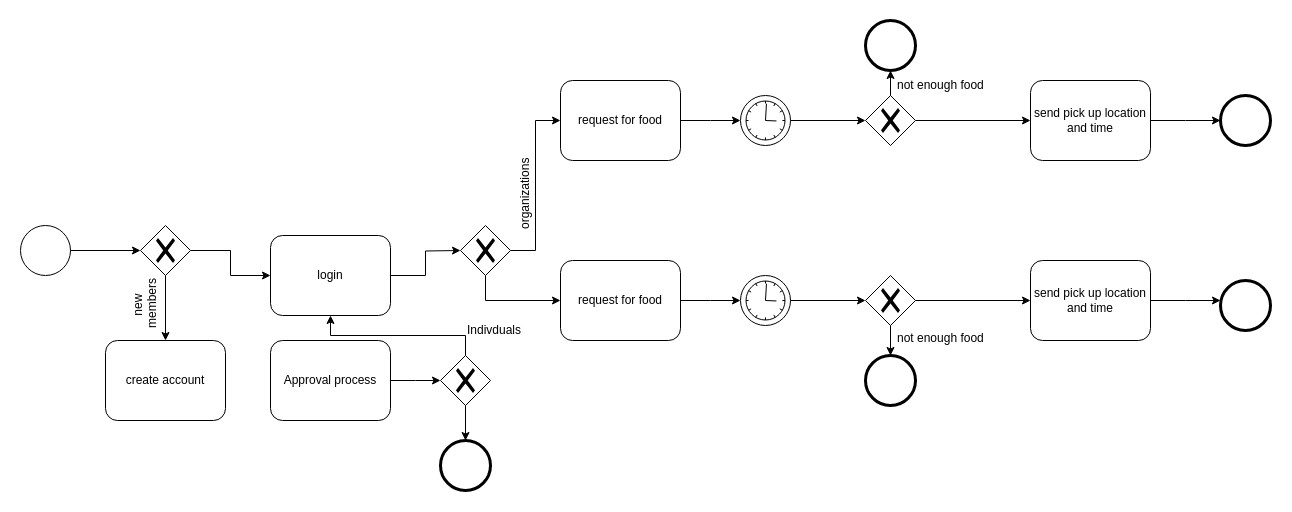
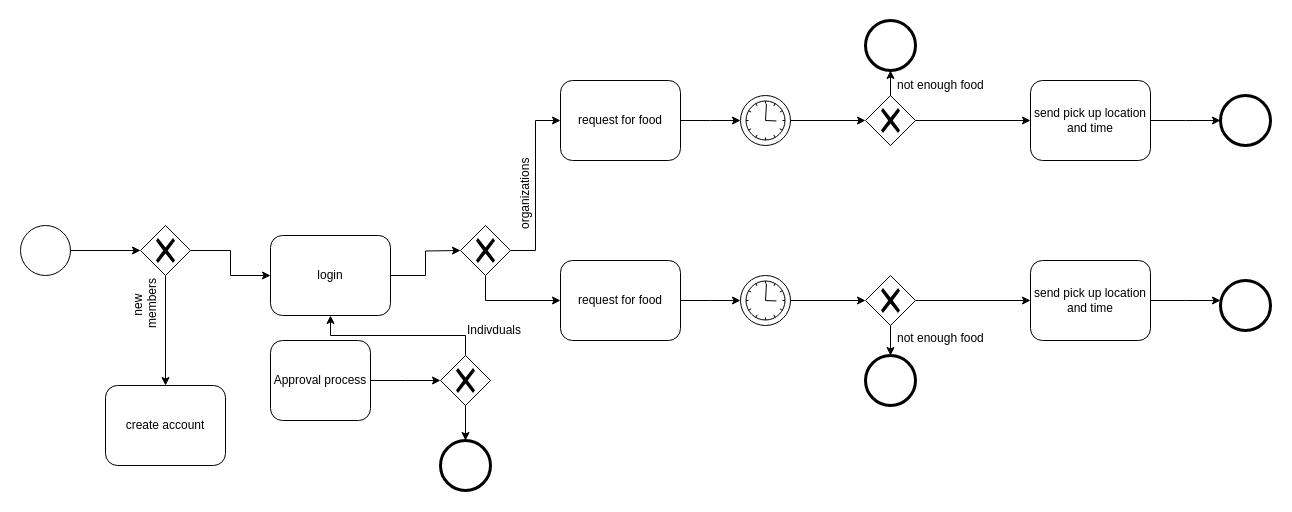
node "create account": moved (166, 381) -> (166, 426)
node "Approval process": size 120x80 -> 100x80
